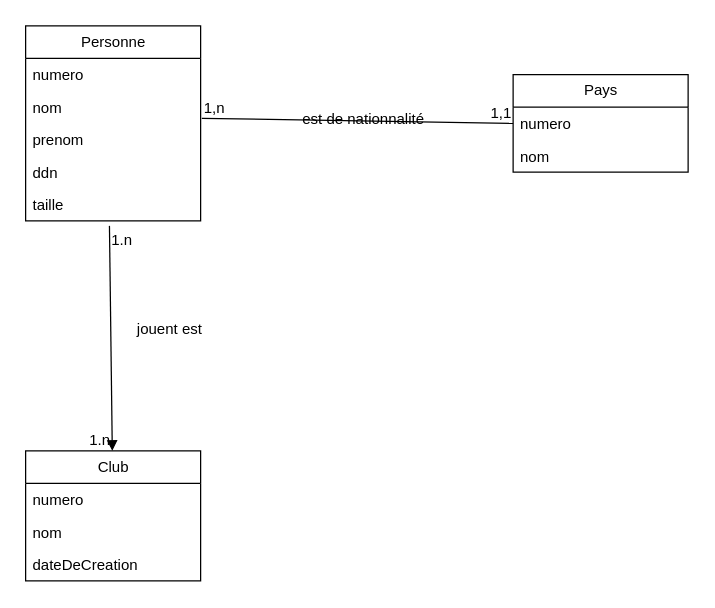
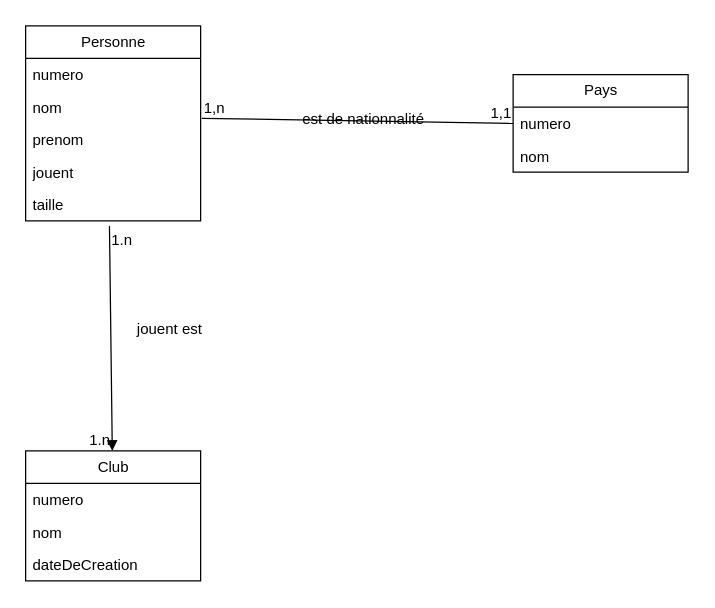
node "ddn": label "ddn" -> "jouent"
